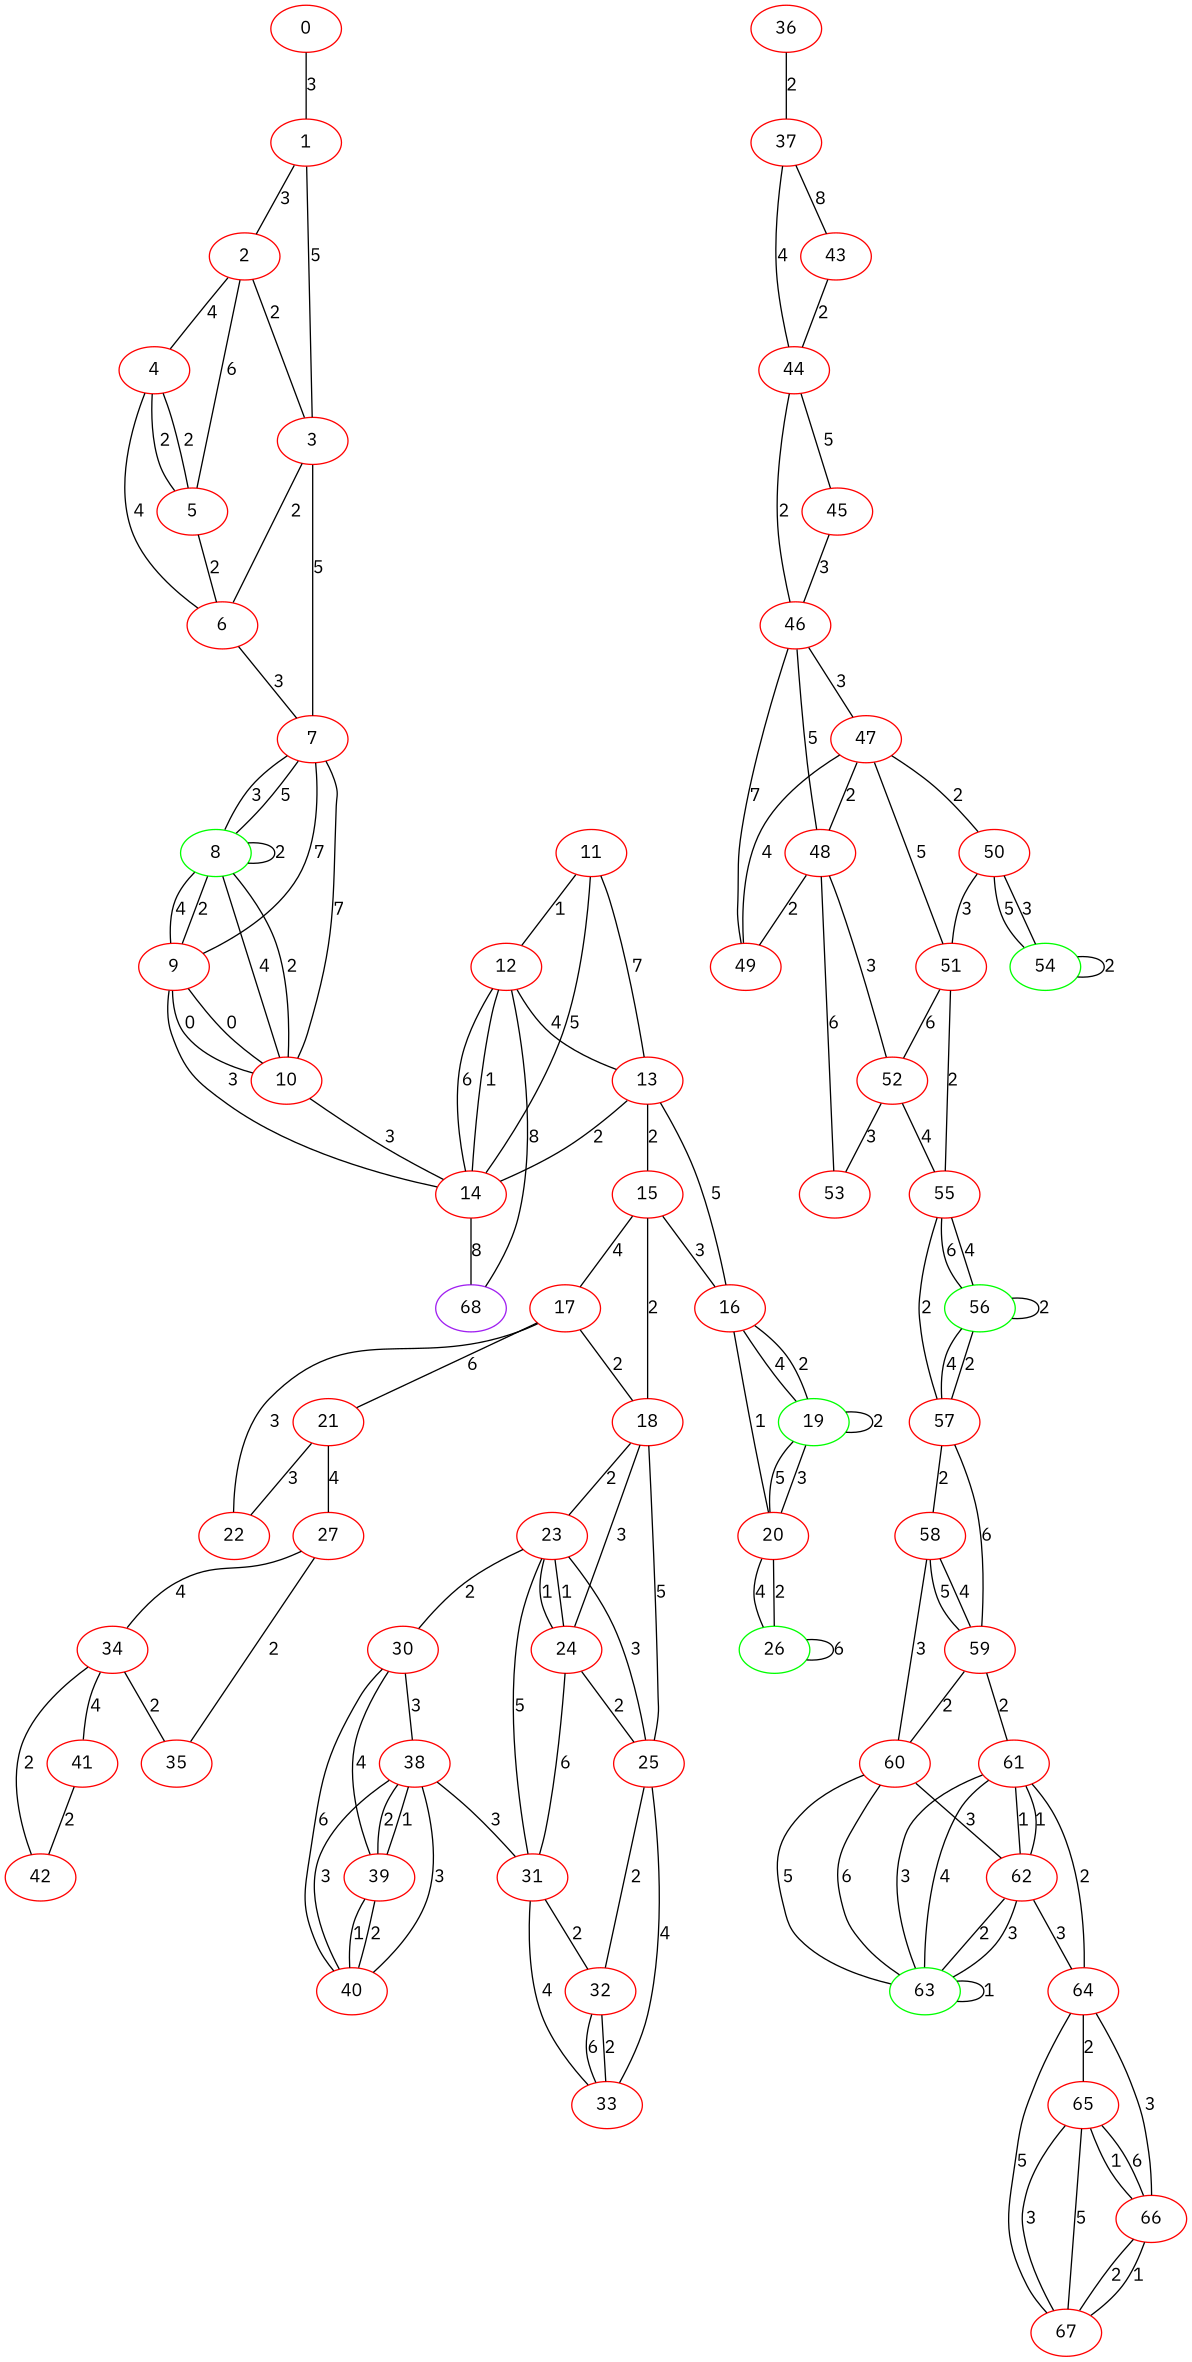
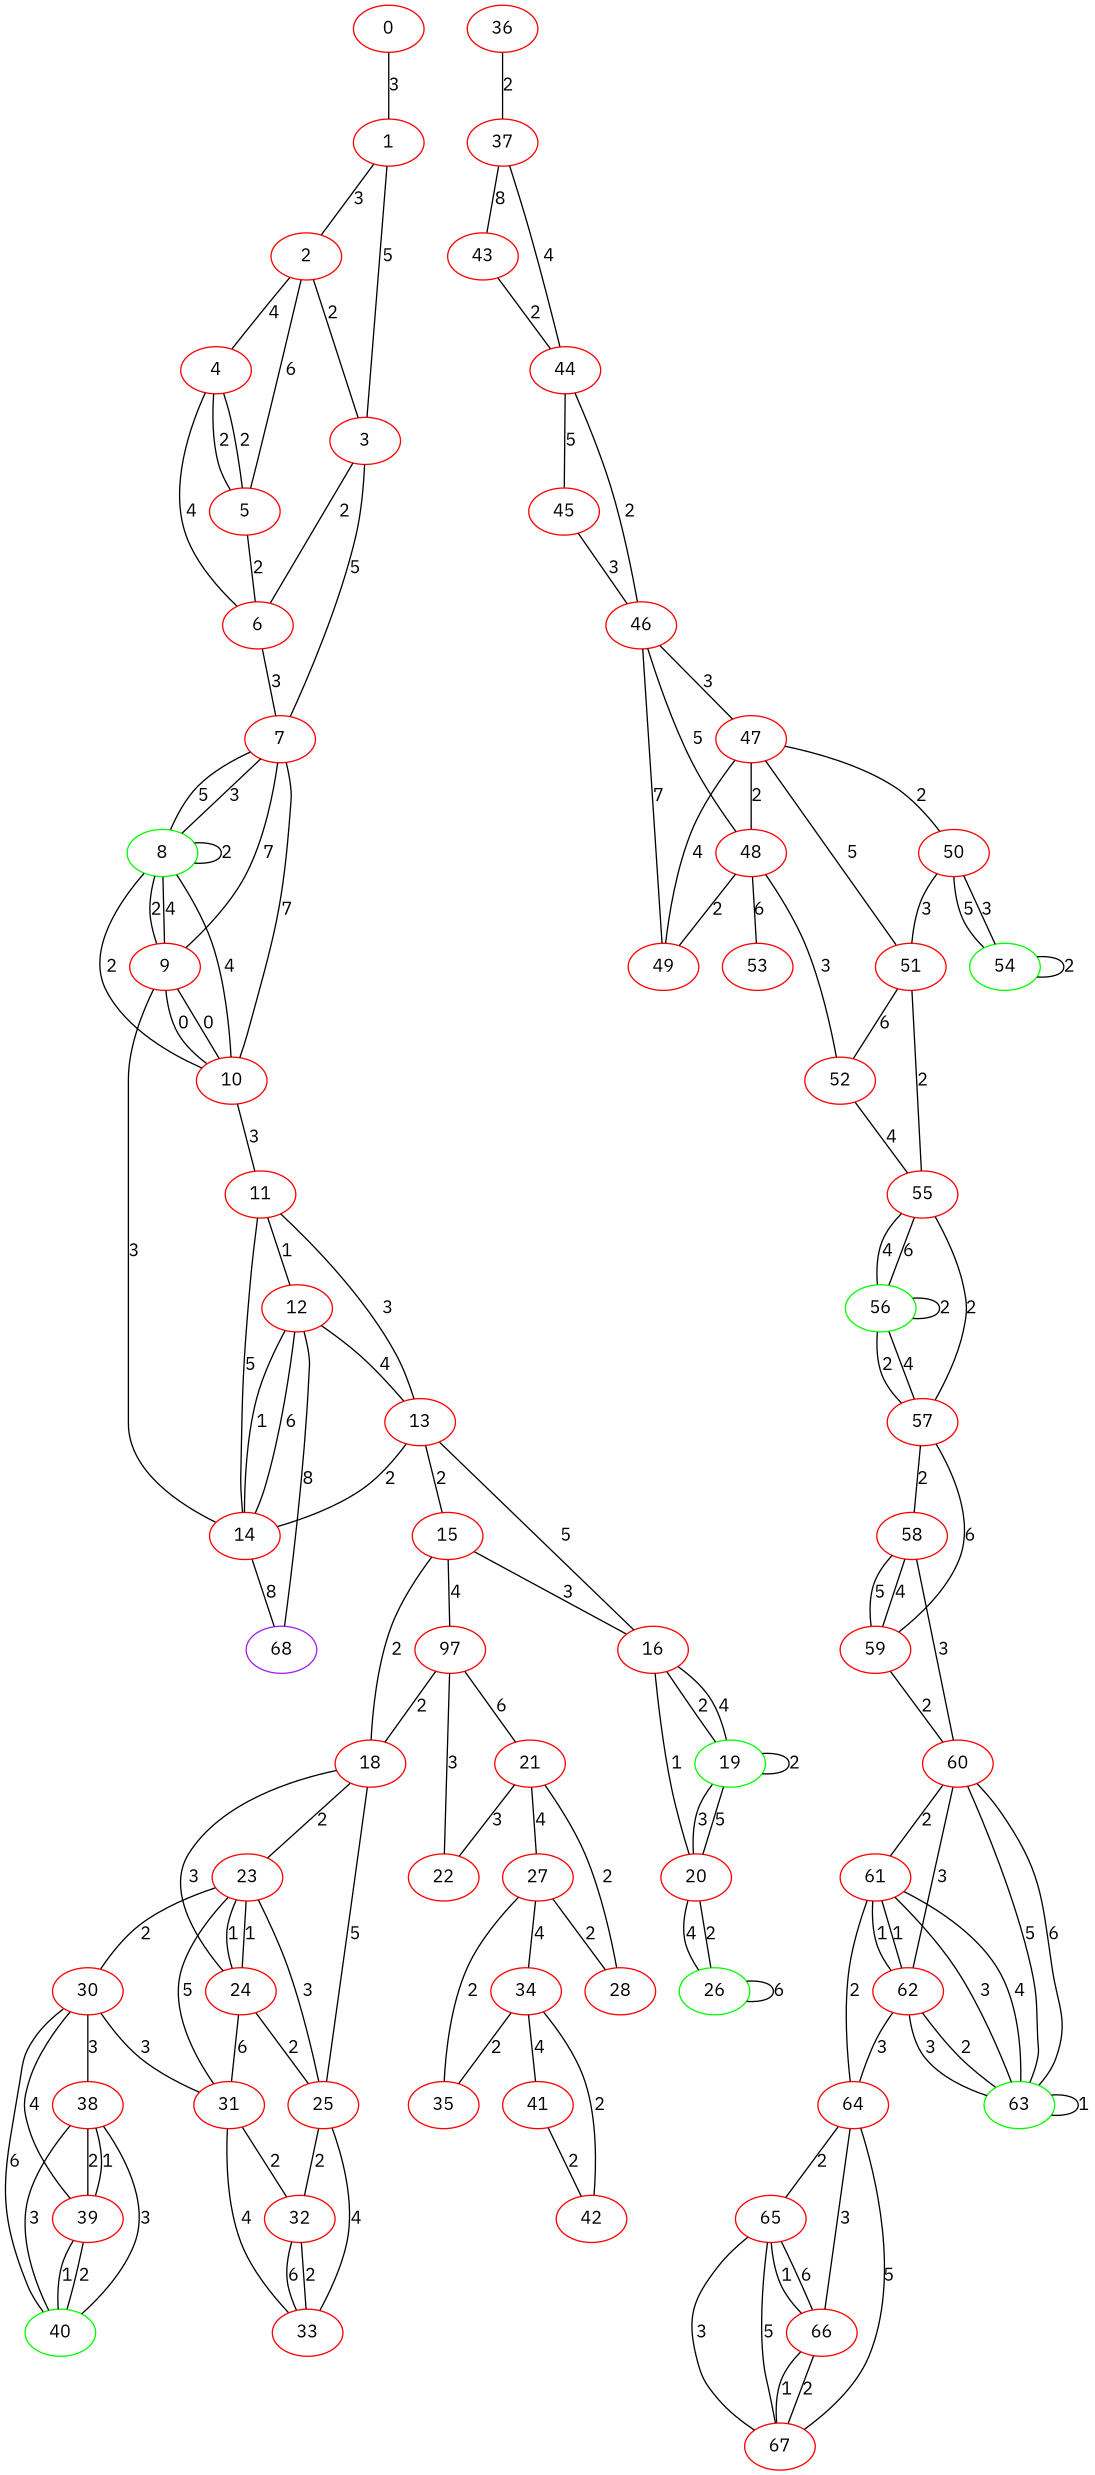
edge "11" -- "13": label "7" -> "3"
edge "52" -- "53": removed, label "3"
edge "10" -- "14": now "10" -- "11"
node "17": label "17" -> "97"
edge "59" -- "61": now "60" -- "61"
edge "38" -- "31": now "30" -- "31"
node "40": color red -> green
node "28": added
